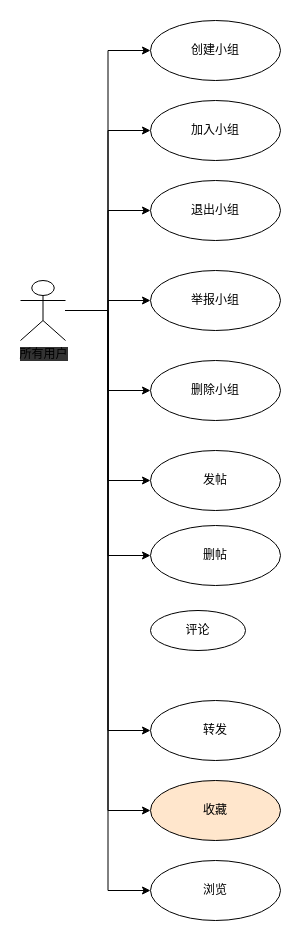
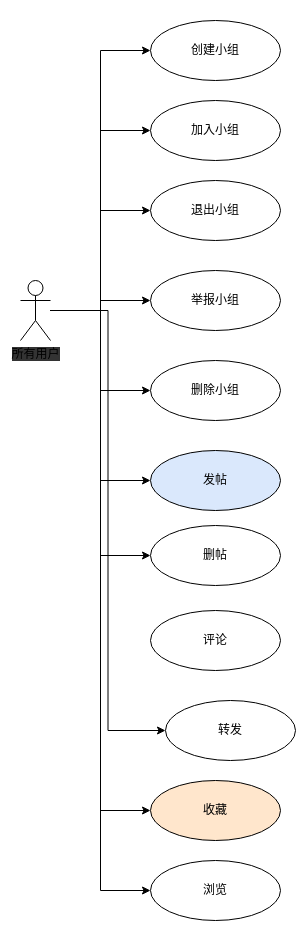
node "所有用户": size 45x60 -> 30x60
node "发帖": fillcolor #ffffff -> #dae8fc
node "评论": size 95x40 -> 130x60
node "转发": moved (216, 731) -> (231, 731)
